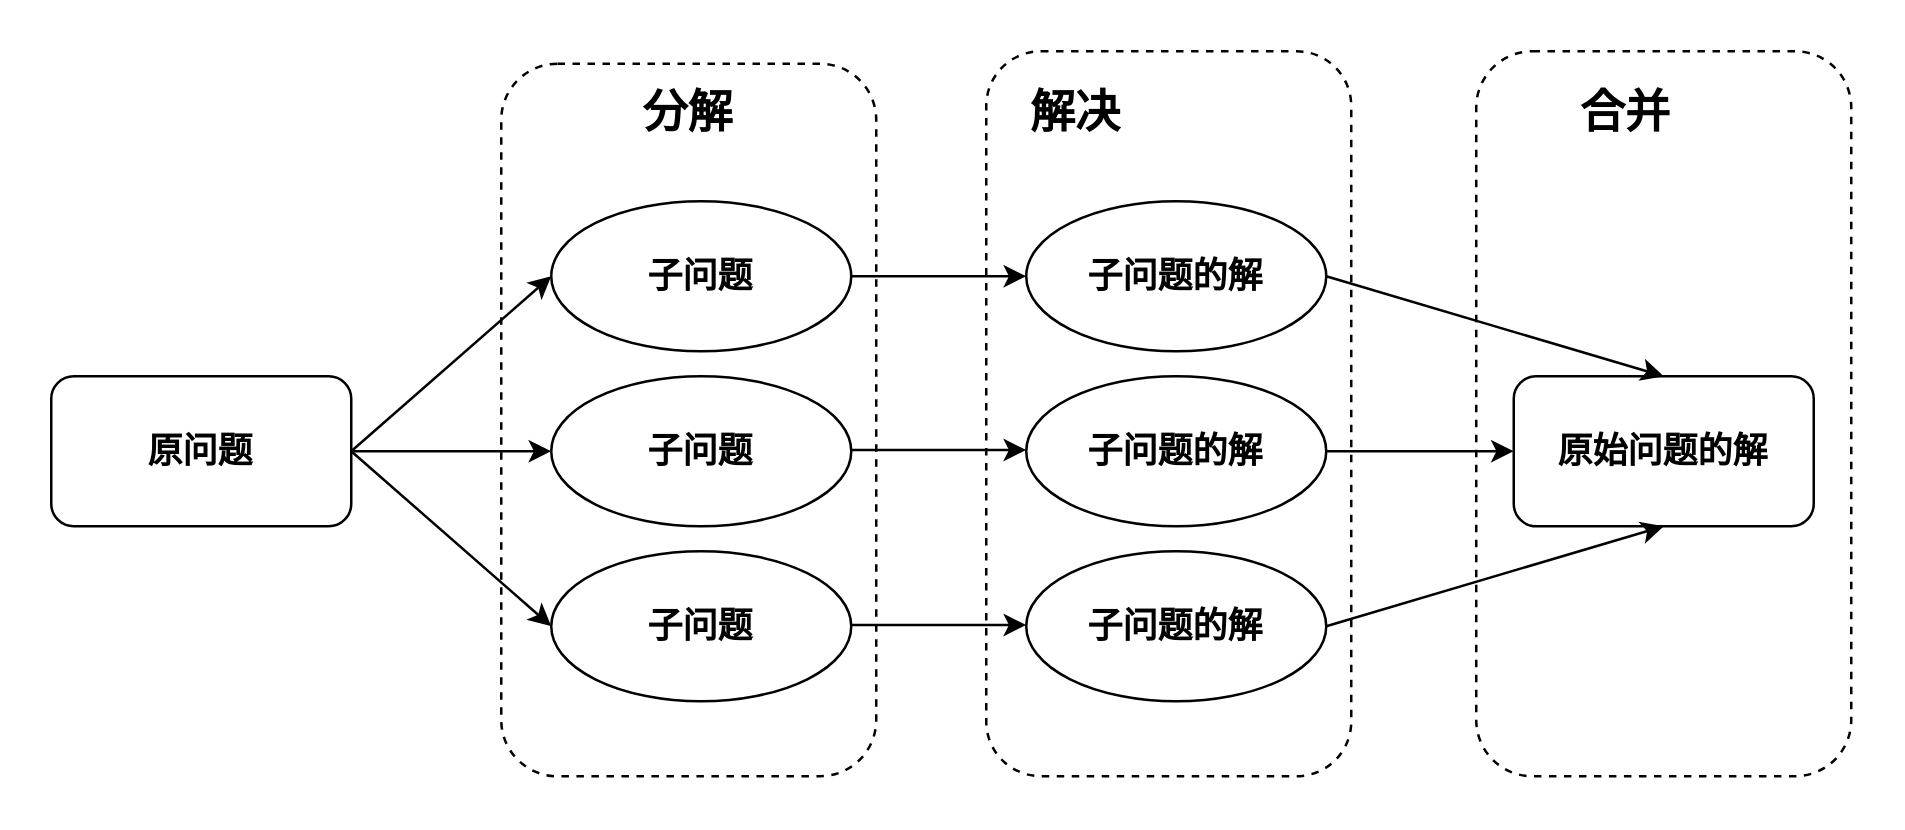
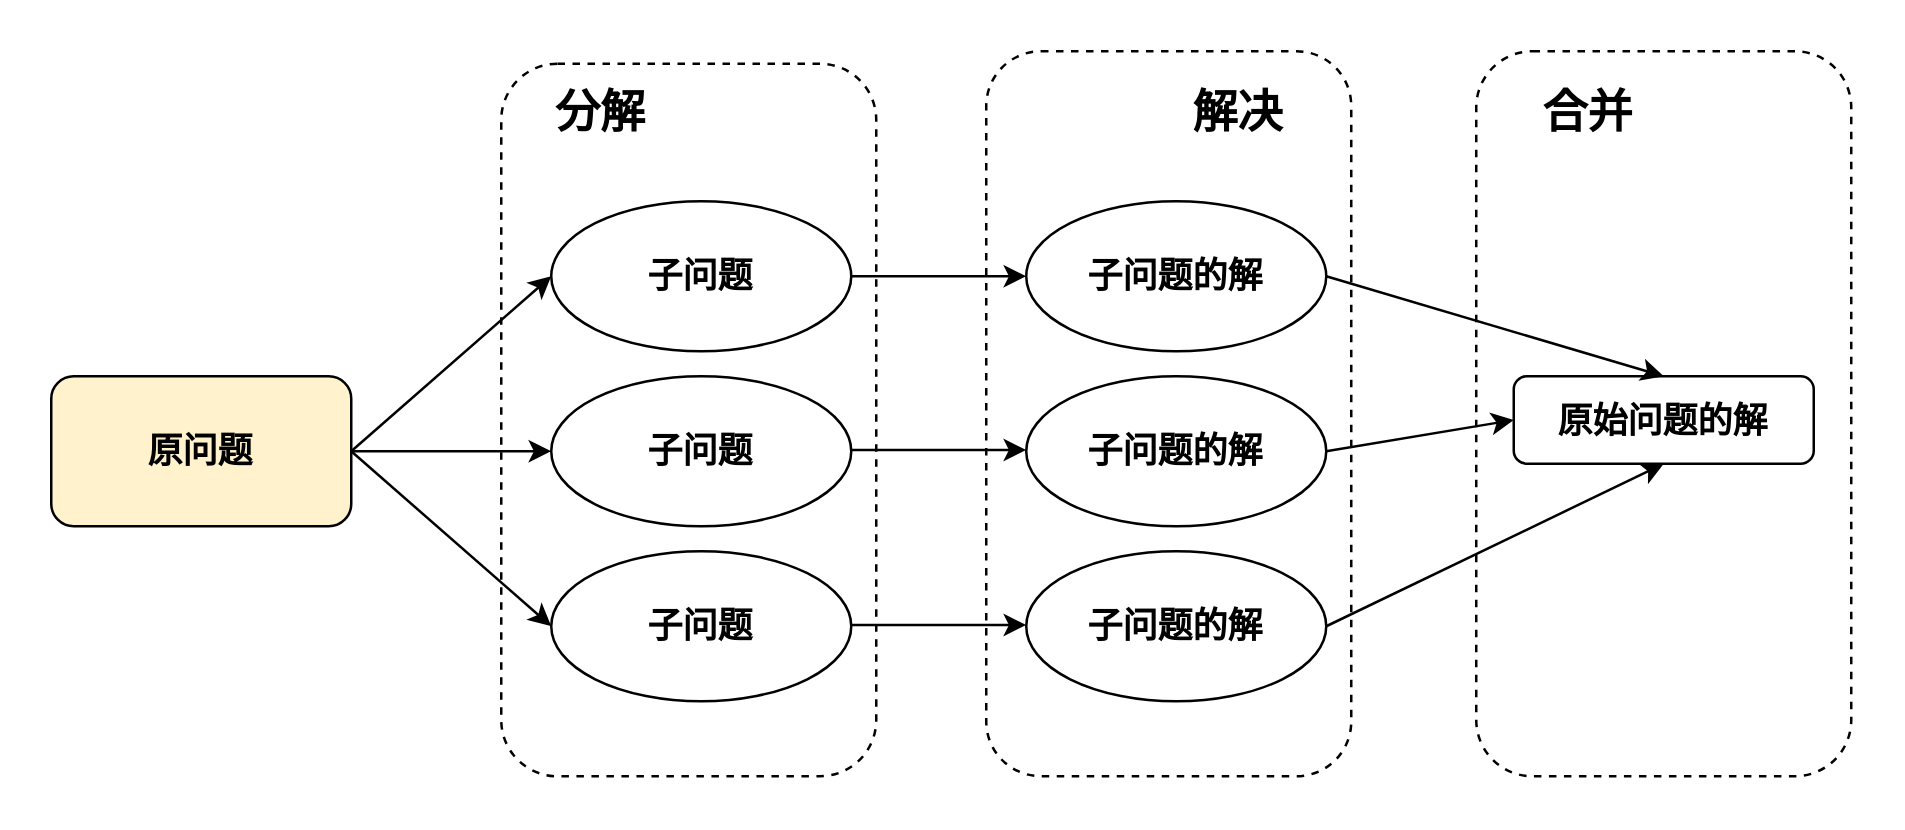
node "分解": moved (689, 114) -> (601, 114)
node "解决": moved (1076, 114) -> (1239, 114)
node "合并": moved (1626, 114) -> (1589, 114)
node "原问题": fillcolor #ffffff -> #fff2cc
node "原始问题的解": size 300x150 -> 300x88
